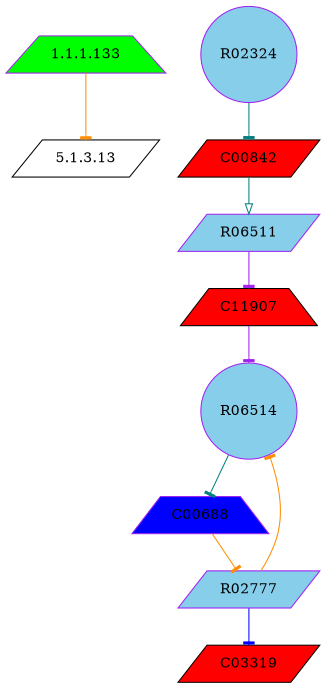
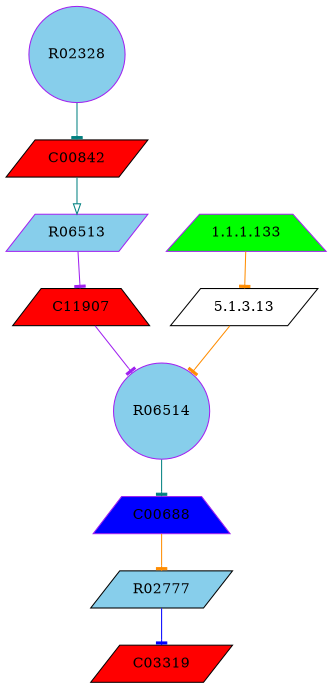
node "R02324": label "R02324" -> "R02328"
node "R06511": label "R06511" -> "R06513"
edge "R02777" -> "R06514": now "5.1.3.13" -> "R06514"
node "R02777": color purple -> black
